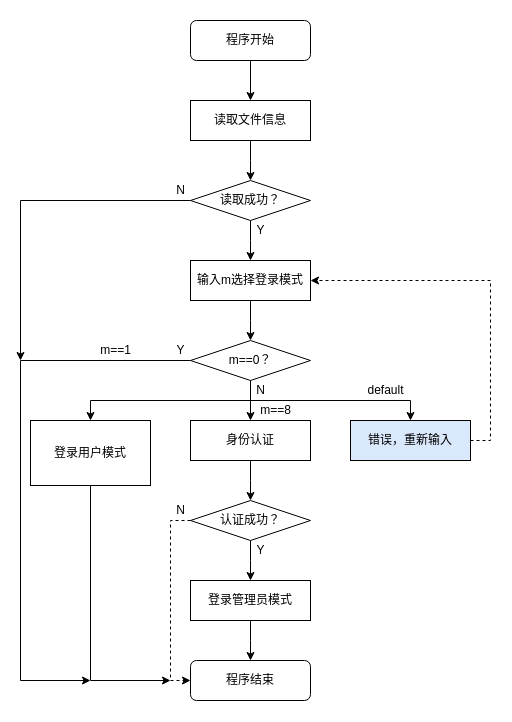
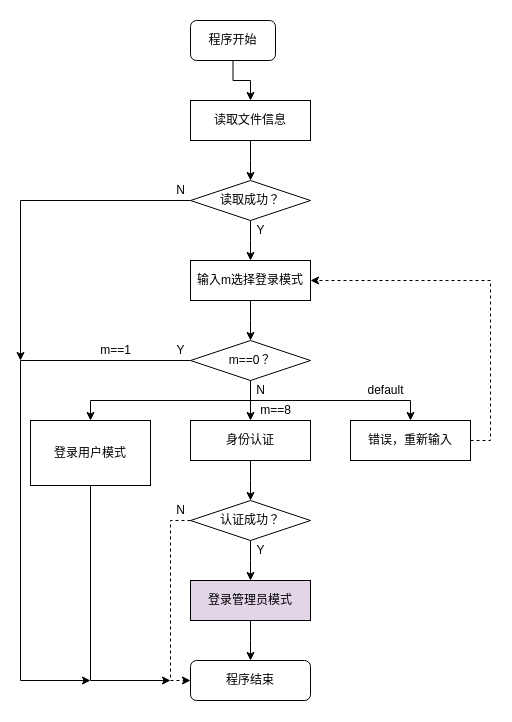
node "程序开始": size 120x40 -> 85x40
node "错误，重新输入": fillcolor #dae8fc -> #ffffff
node "登录管理员模式": fillcolor #ffffff -> #e1d5e7
